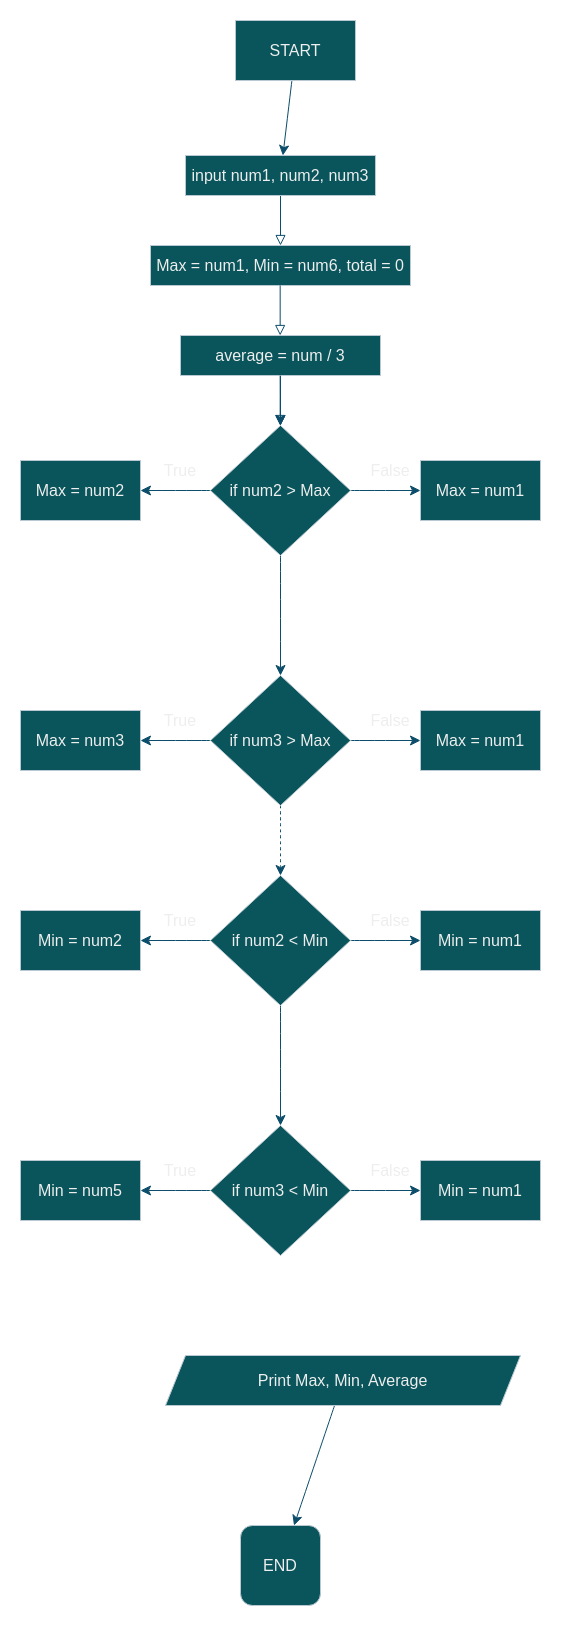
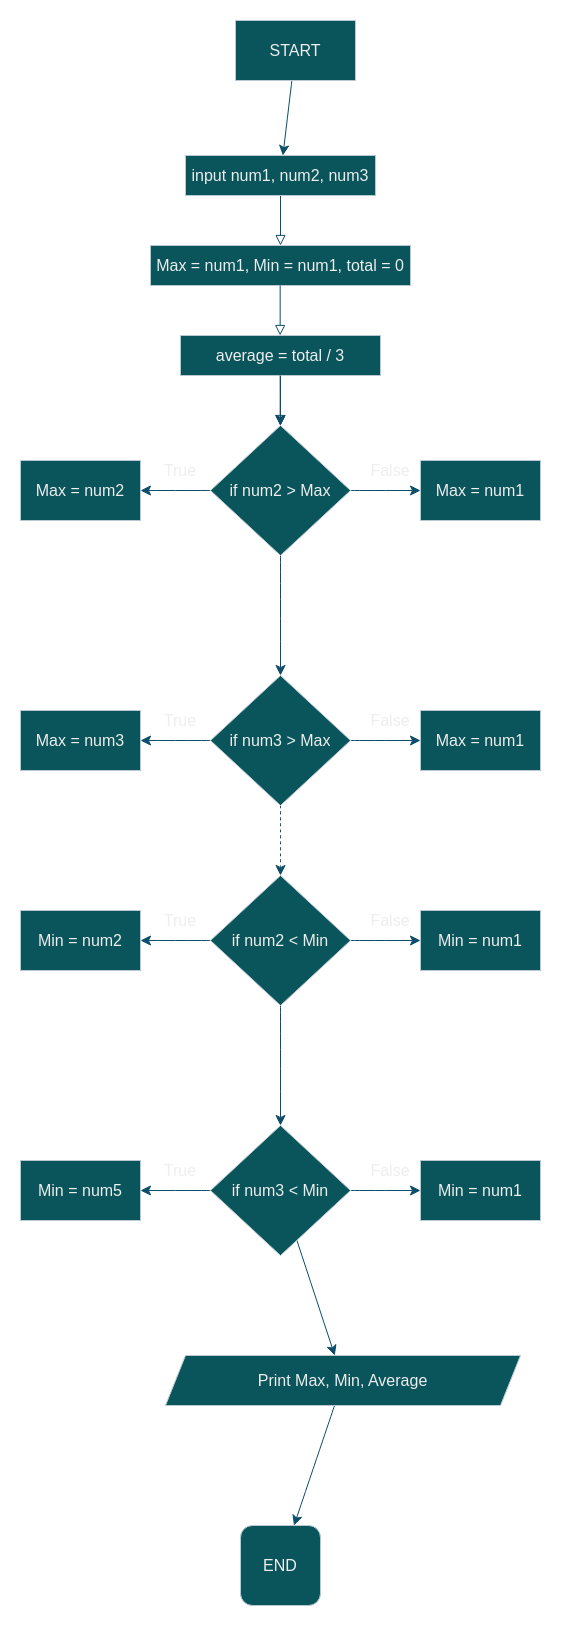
node "Max = num1, Min = num6, total = 0": label "Max = num1, Min = num6, total = 0" -> "Max = num1, Min = num1, total = 0"
node "average = num / 3": label "average = num / 3" -> "average = total / 3"
edge "if num3 < Min" -> "Print Max, Min, Average": added
